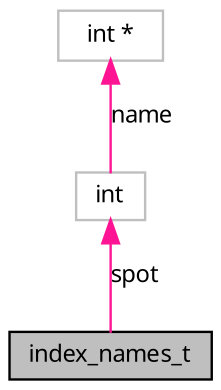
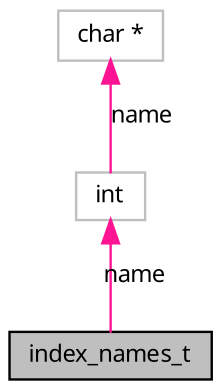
node "int *": label "int *" -> "char *"
edge "index_names_t" -> "int": label "spot" -> "name"
